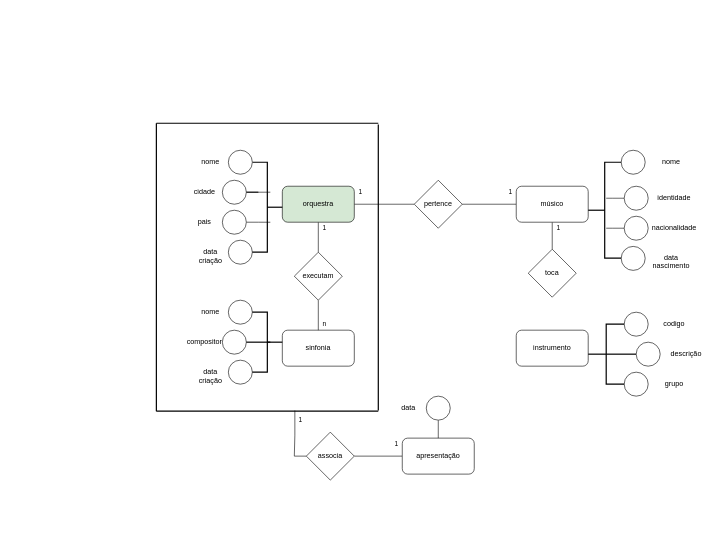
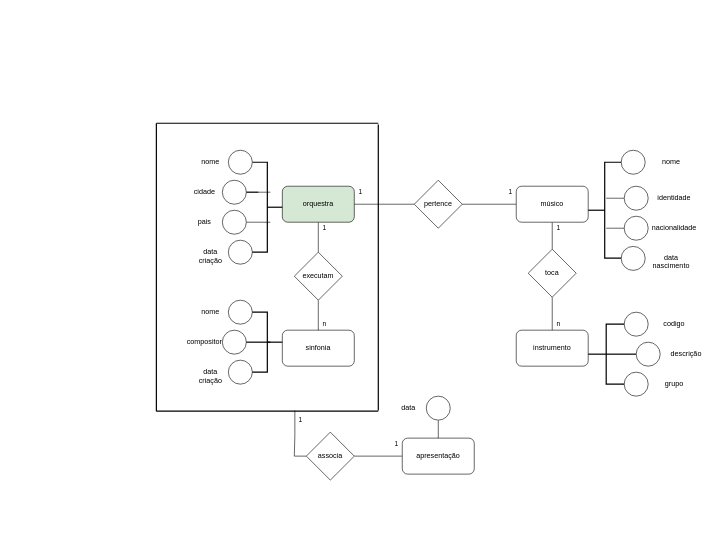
edge "toca" -- "instrumento": added, label "n"
